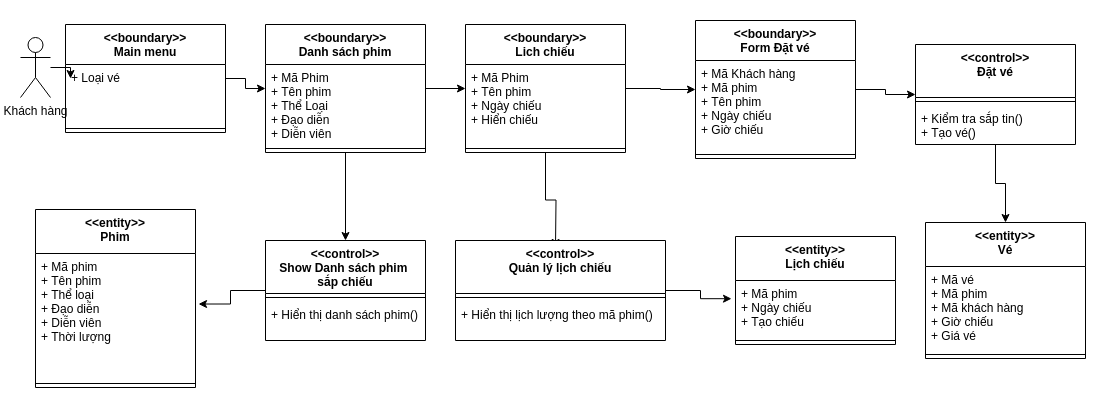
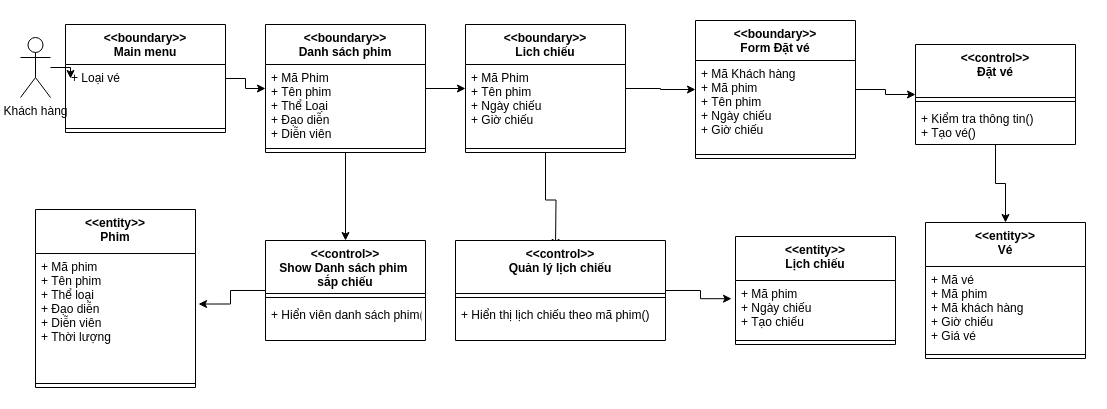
node "+ Mã Phim + Tên phim + Ngày chiếu + Hiển chiếu": label "+ Mã Phim + Tên phim + Ngày chiếu + Hiển chiếu" -> "+ Mã Phim + Tên phim + Ngày chiếu + Giờ chiếu"
node "+ Kiểm tra sắp tin() + Tạo vé()": label "+ Kiểm tra sắp tin() + Tạo vé()" -> "+ Kiểm tra thông tin() + Tạo vé()"
node "+ Hiển thị danh sách phim()": label "+ Hiển thị danh sách phim()" -> "+ Hiển viên danh sách phim()"
node "+ Hiển thị lịch lượng theo mã phim()": label "+ Hiển thị lịch lượng theo mã phim()" -> "+ Hiển thị lịch chiếu theo mã phim()"
